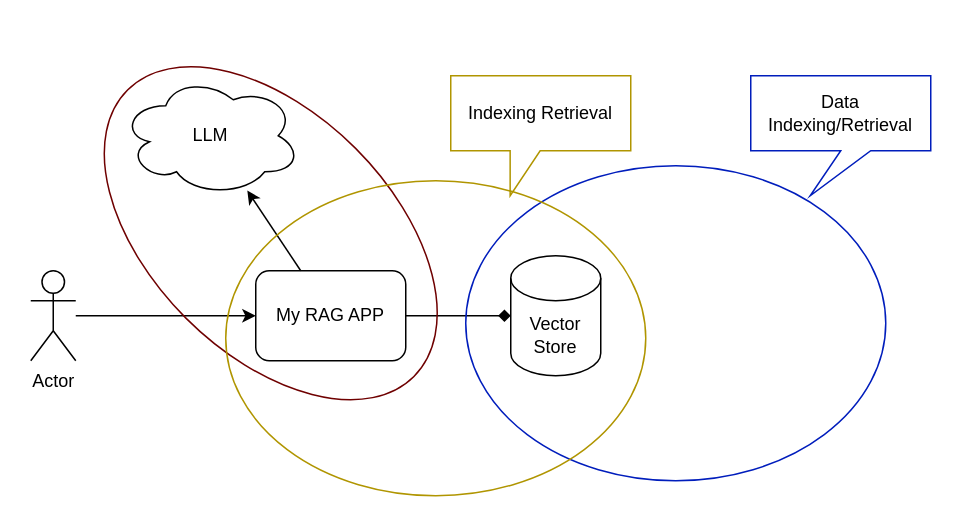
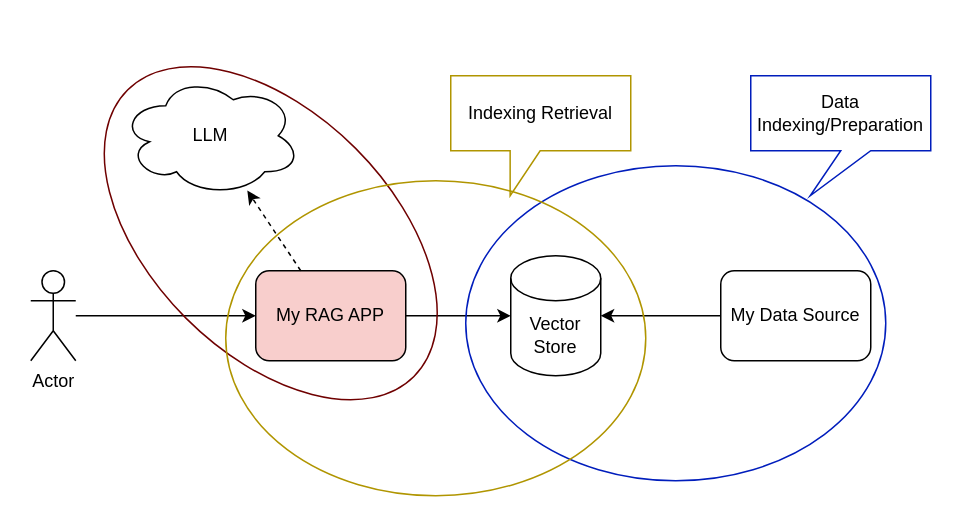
node "Data Indexing/Retrieval": label "Data Indexing/Retrieval" -> "Data Indexing/Preparation"
edge "My RAG APP" -> "LLM": style solid -> dashed
node "My RAG APP": fillcolor #ffffff -> #f8cecc
edge "My RAG APP" -> "Vector Store": arrowhead diamond -> classic
edge "My Data Source" -> "Vector Store": added
node "My Data Source": added
